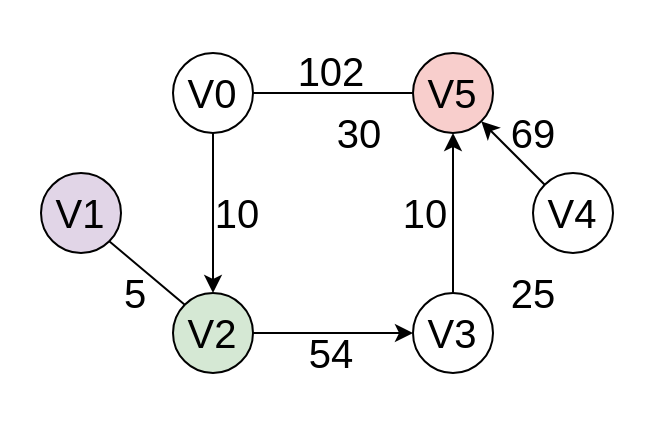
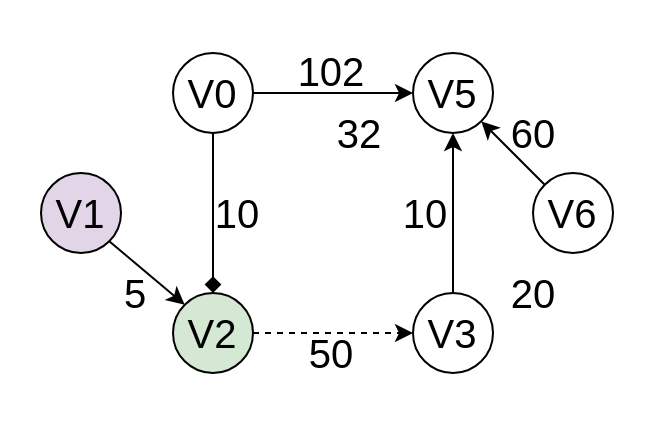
edge "V0" -- "V5": arrowhead none -> classic
node "V5": fillcolor #f8cecc -> #ffffff
node "30": label "30" -> "32"
node "69": label "69" -> "60"
node "V4": label "V4" -> "V6"
edge "V0" -> "V2": arrowhead classic -> diamond
node "25": label "25" -> "20"
edge "V1" -- "V2": arrowhead none -> classic
edge "V2" -> "V3": style solid -> dashed
node "54": label "54" -> "50"
